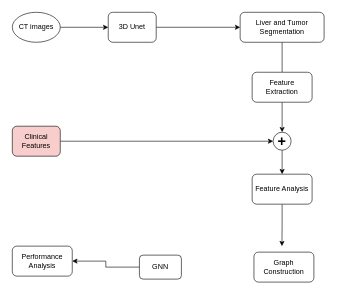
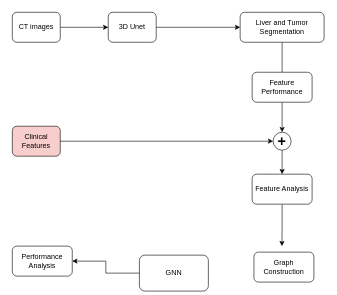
node "CT images": shape ellipse -> rounded rectangle
node "Feature Extraction": label "Feature Extraction" -> "Feature Performance"
node "GNN": size 42x24 -> 69x36
